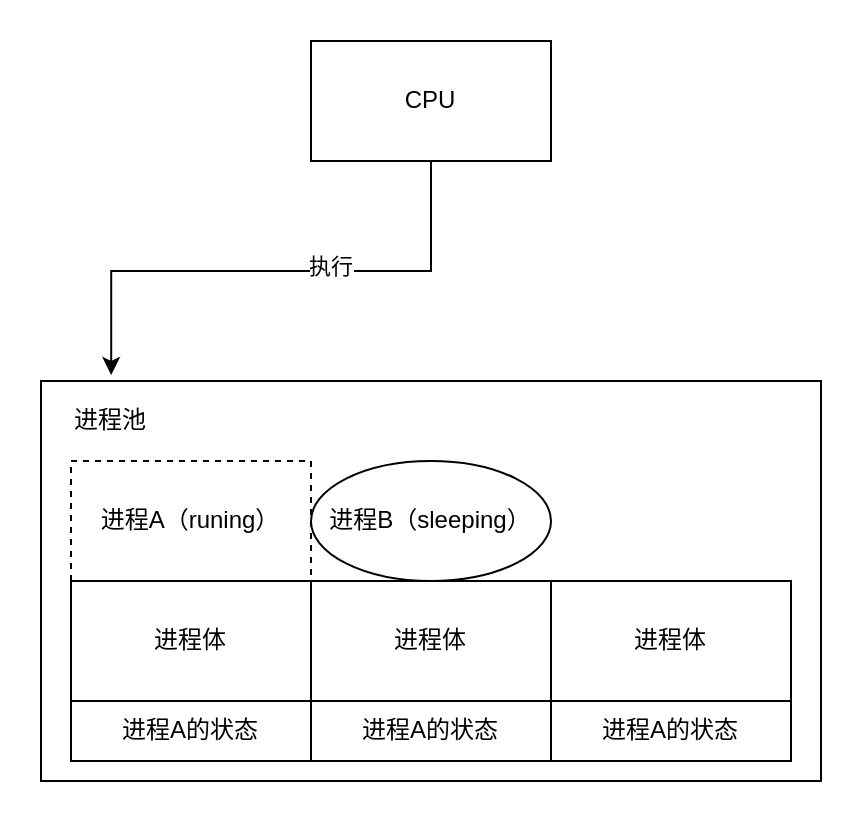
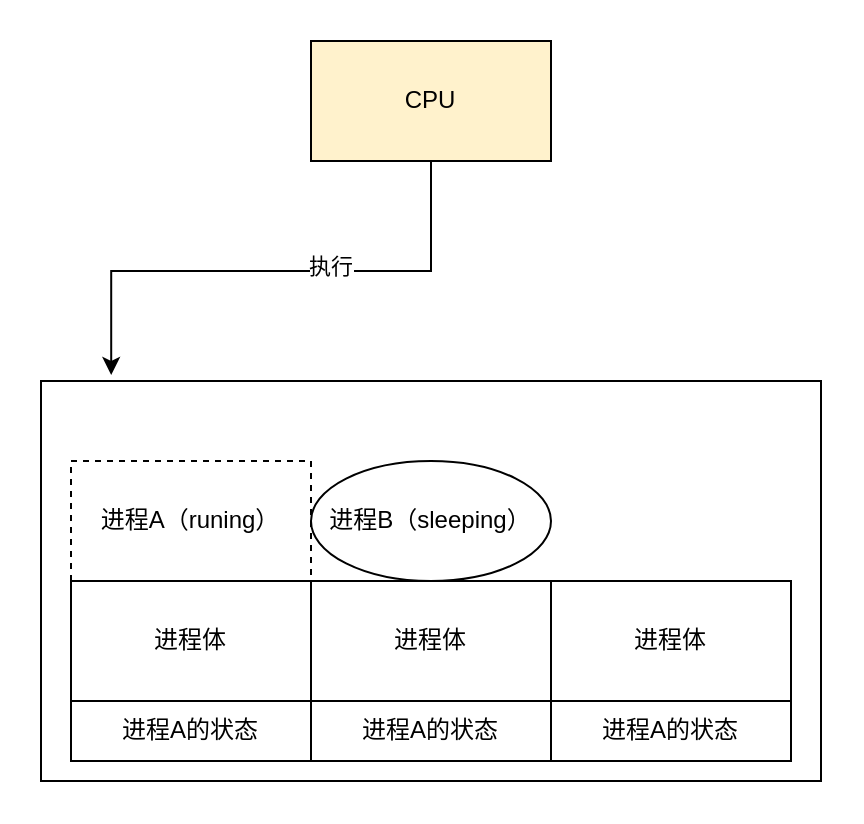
node "CPU": fillcolor #ffffff -> #fff2cc
node "进程池": removed
